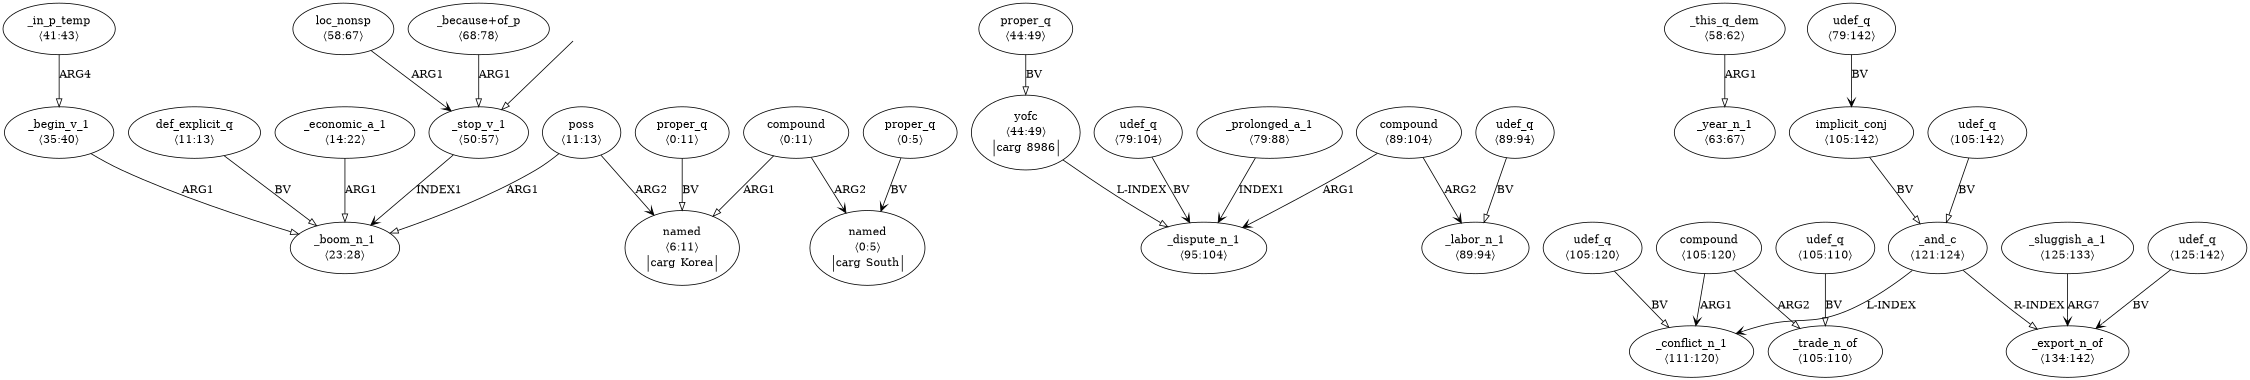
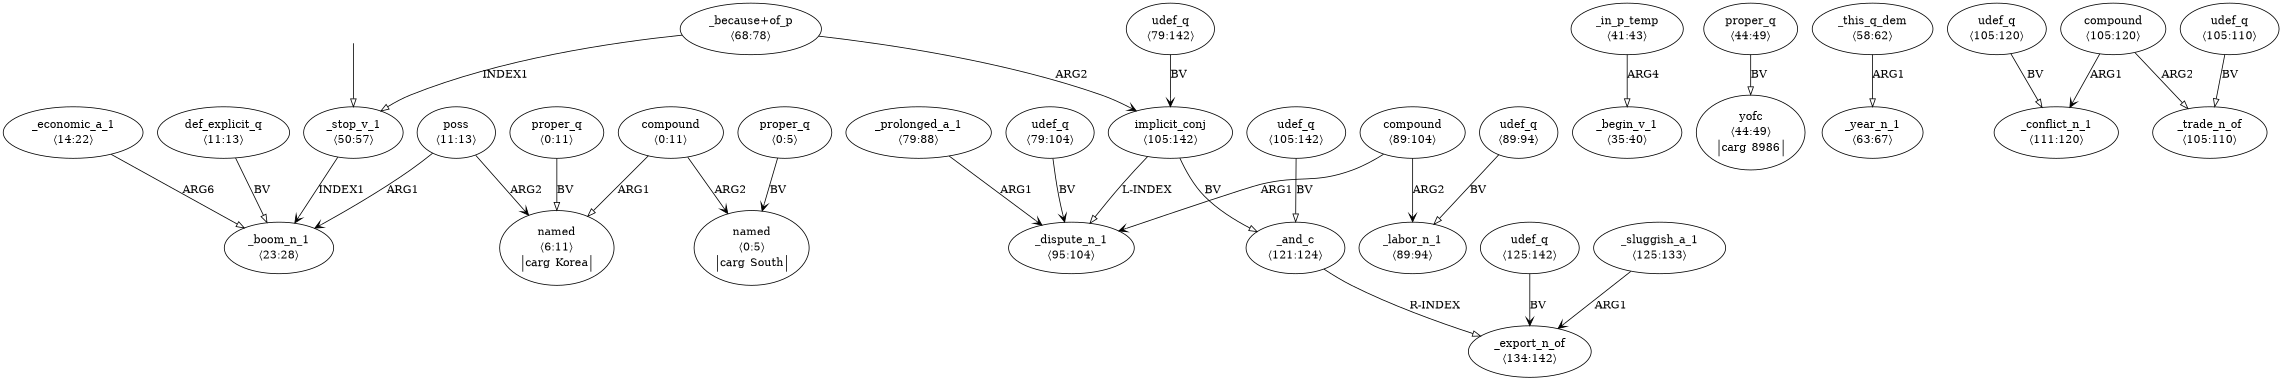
node "loc_nonsp": removed
edge "_because+of_p" -> "implicit_conj": added, label "ARG2"
edge "_because+of_p" -> "_stop_v_1": label "ARG1" -> "INDEX1"
edge "_economic_a_1" -> "_boom_n_1": label "ARG1" -> "ARG6"
edge "_prolonged_a_1" -> "_dispute_n_1": label "INDEX1" -> "ARG1"
edge "yofc" -> "_dispute_n_1": now "implicit_conj" -> "_dispute_n_1"
edge "_begin_v_1" -> "_boom_n_1": removed, label "ARG1"
edge "poss" -> "_boom_n_1": arrowhead onormal -> vee
edge "_sluggish_a_1" -> "_export_n_of": label "ARG7" -> "ARG1"
edge "_and_c" -> "_conflict_n_1": removed, label "L-INDEX"
